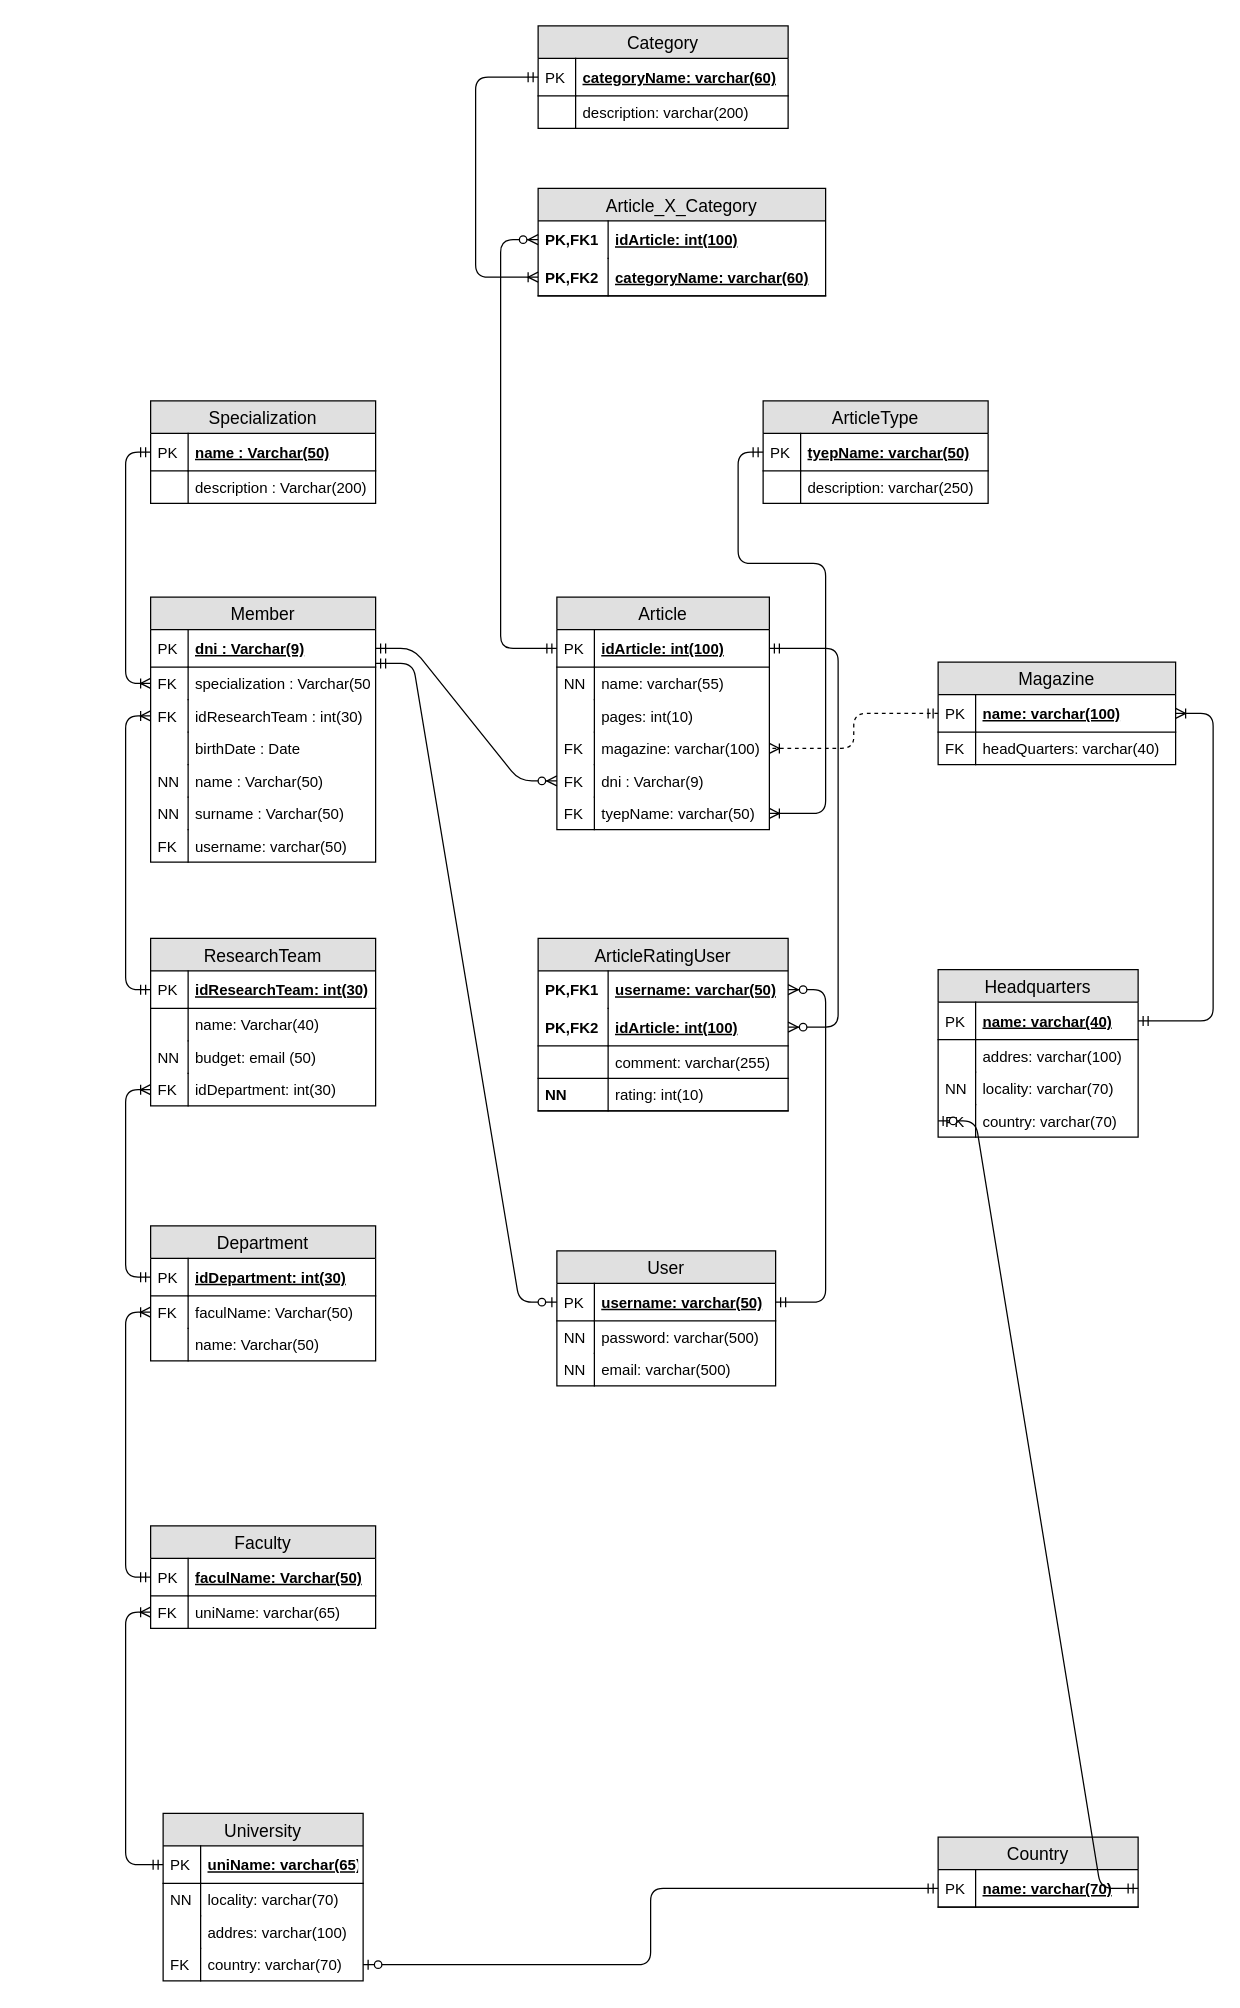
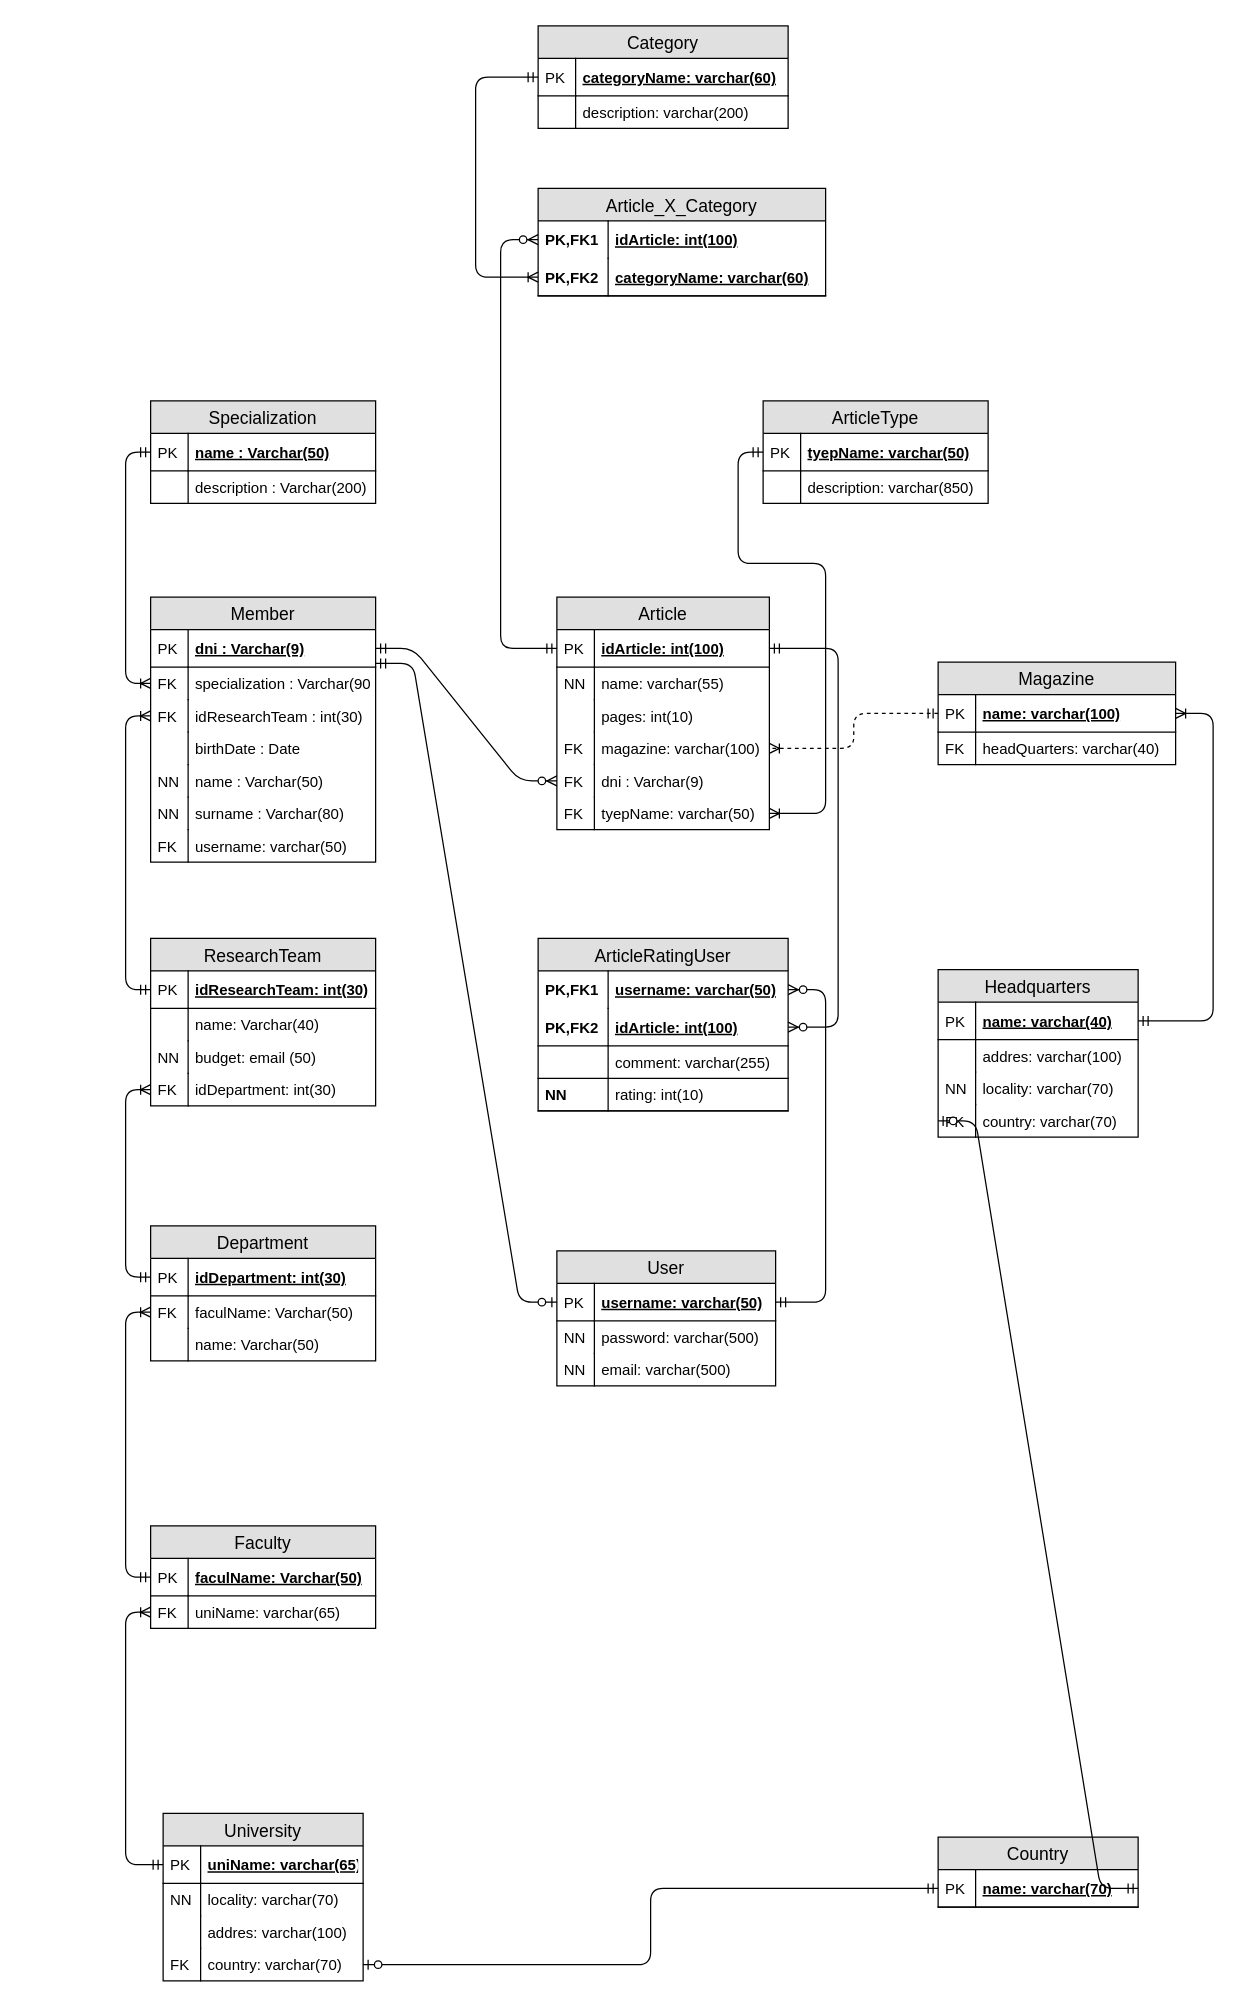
node "description: varchar(250)": label "description: varchar(250)" -> "description: varchar(850)"
node "specialization : Varchar(50)": label "specialization : Varchar(50)" -> "specialization : Varchar(90)"
node "surname : Varchar(50)": label "surname : Varchar(50)" -> "surname : Varchar(80)"
